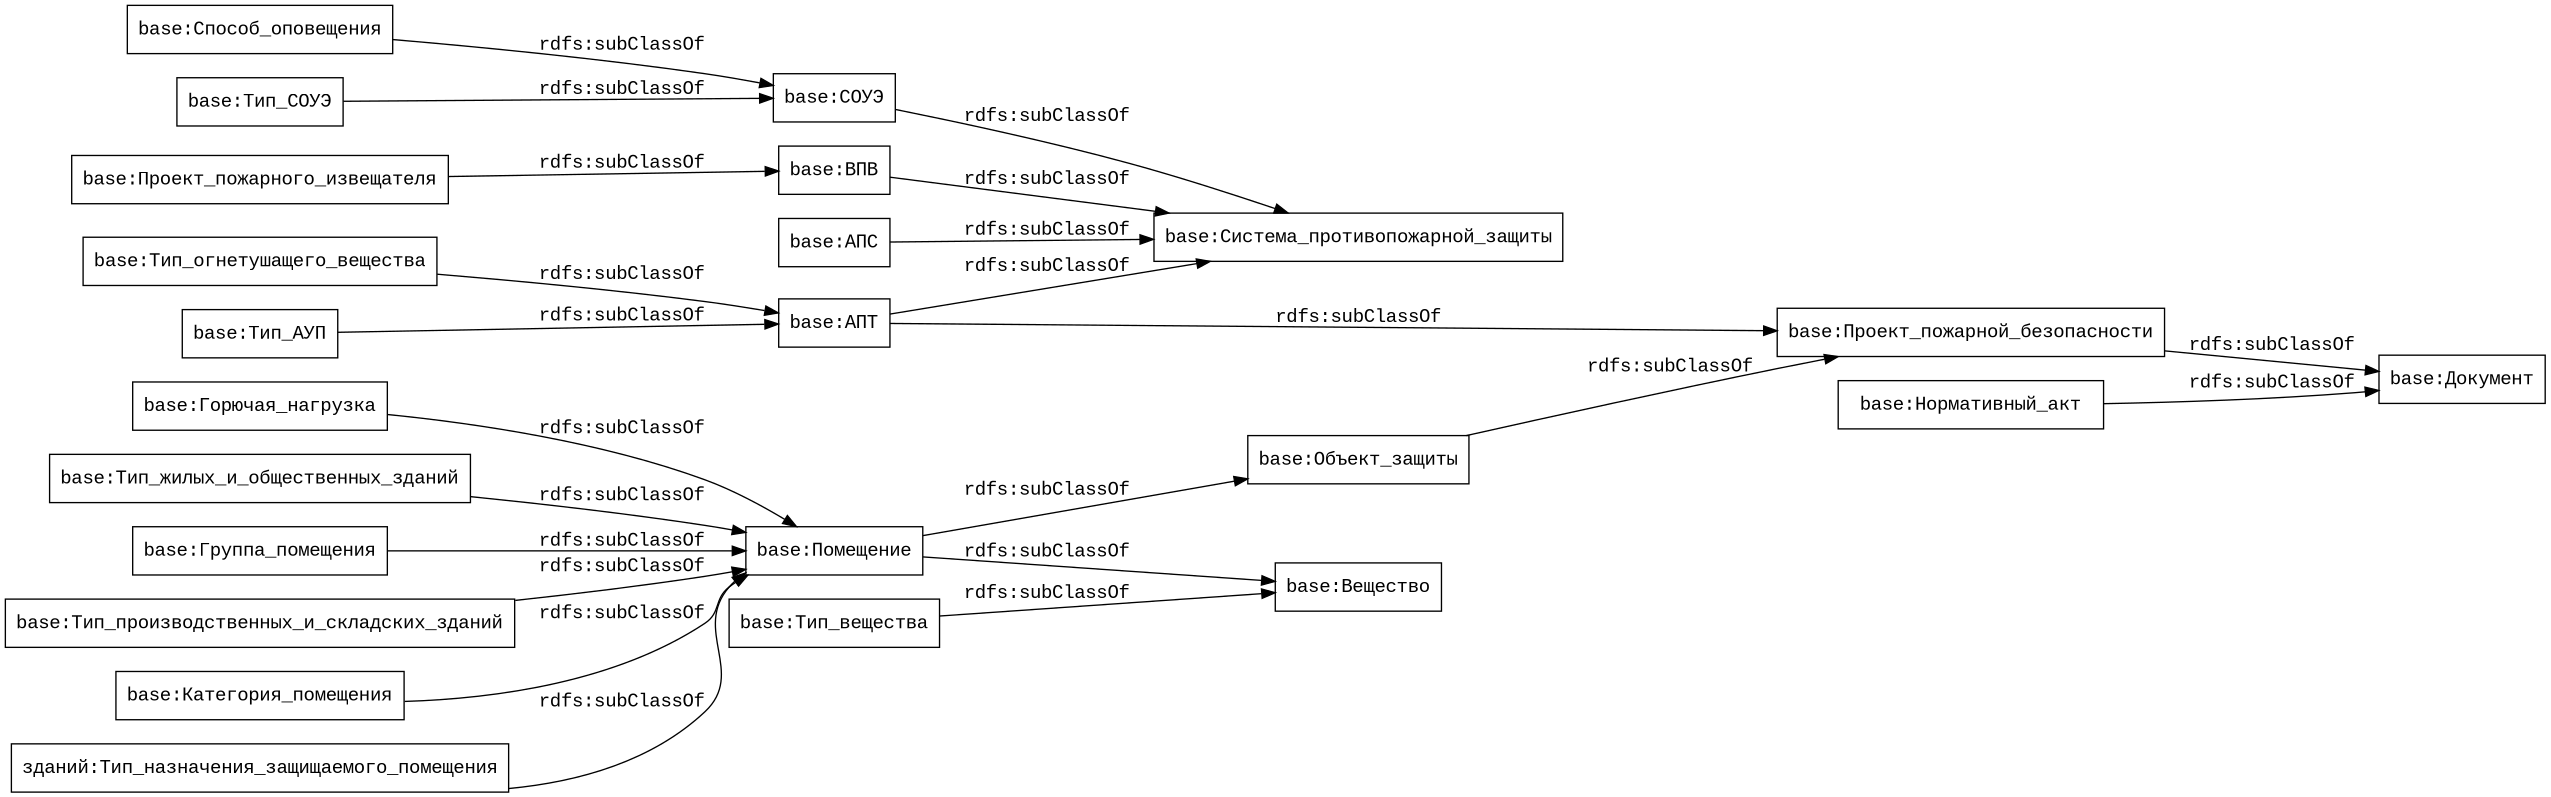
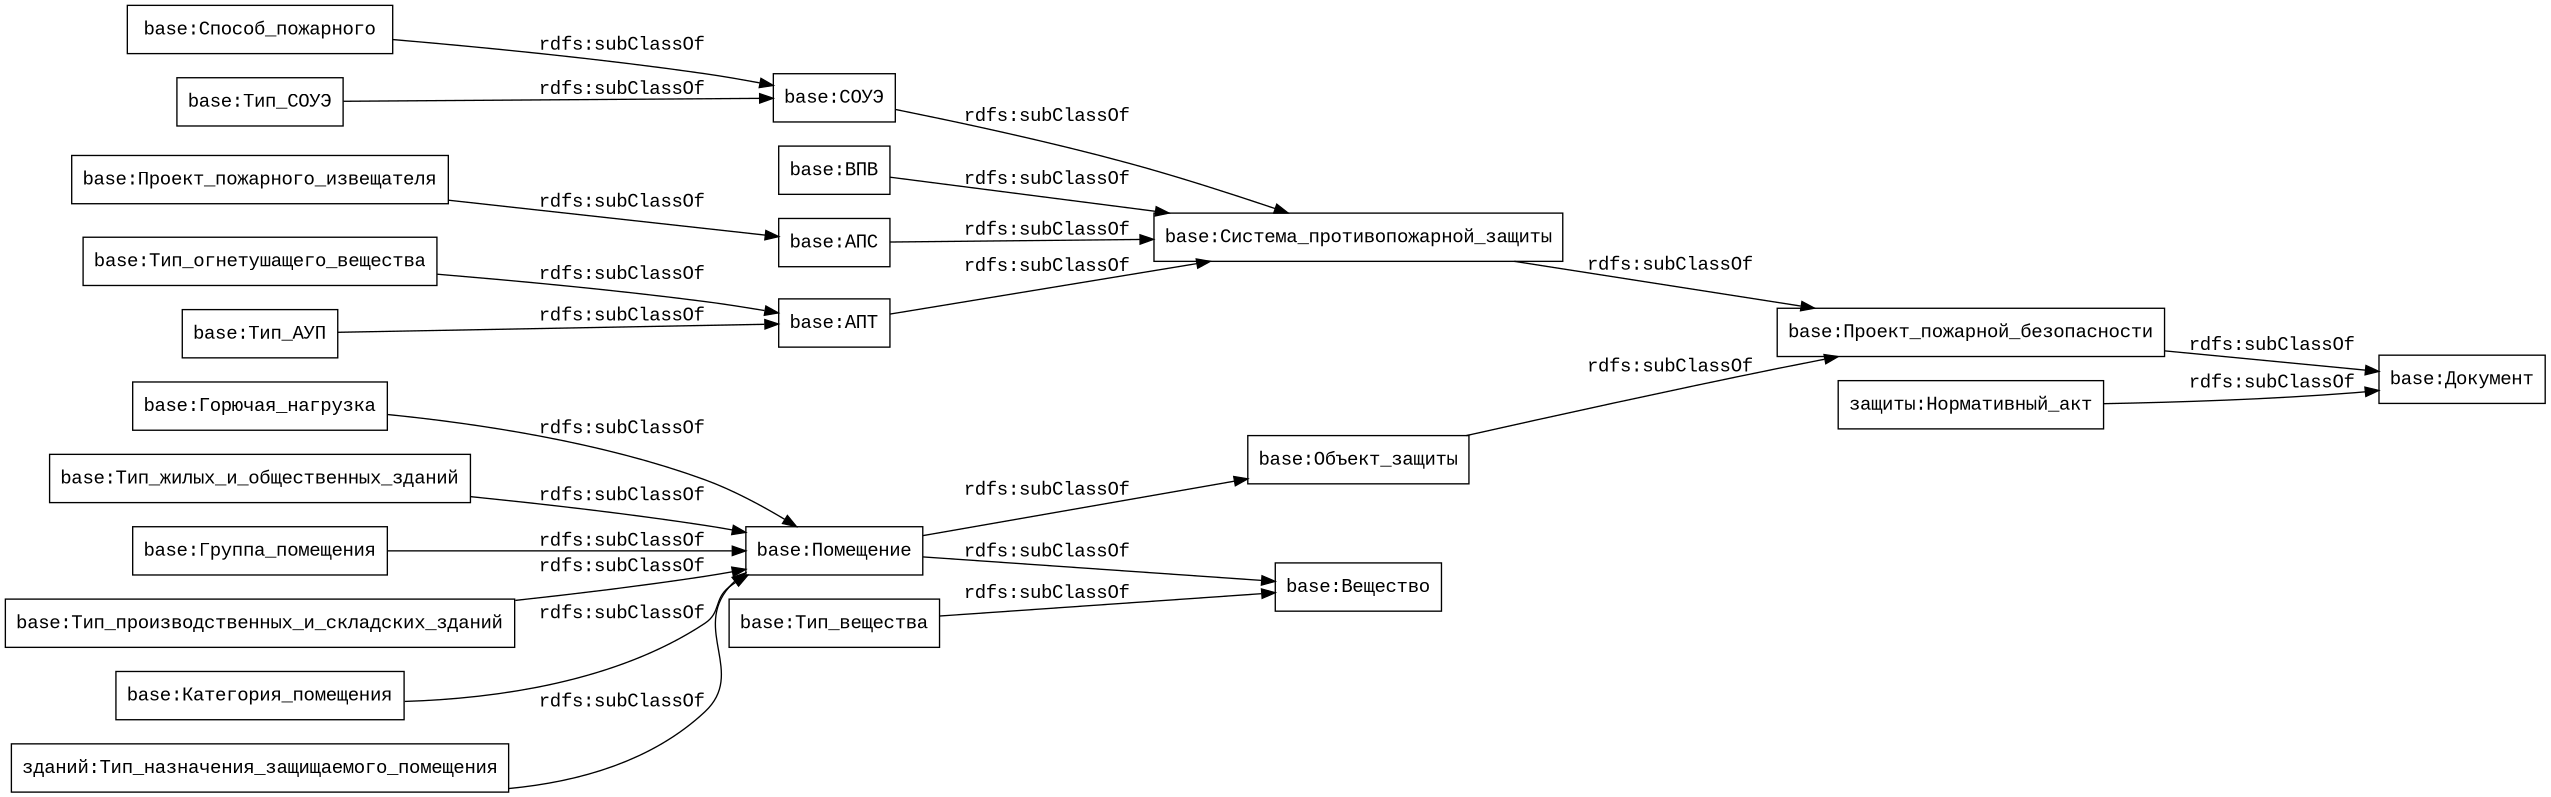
node "base:Способ_оповещения": label "base:Способ_оповещения" -> "base:Способ_пожарного"
edge "base:Проект_пожарного_извещателя" -> "base:ВПВ": now "base:Проект_пожарного_извещателя" -> "base:АПС"
edge "base:АПТ" -> "base:Проект_пожарной_безопасности": now "base:Система_противопожарной_защиты" -> "base:Проект_пожарной_безопасности"
node "base:Нормативный_акт": label "base:Нормативный_акт" -> "защиты:Нормативный_акт"
